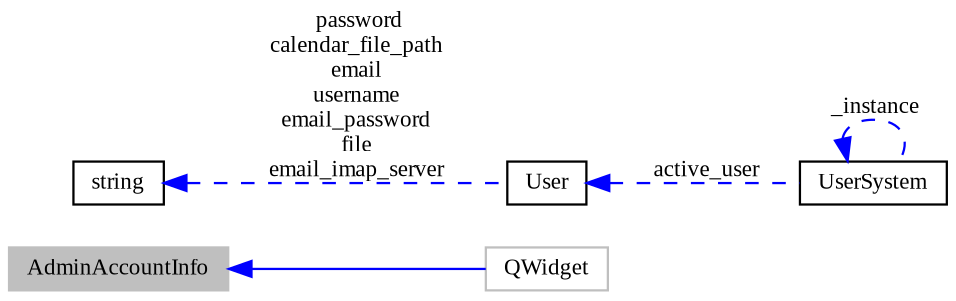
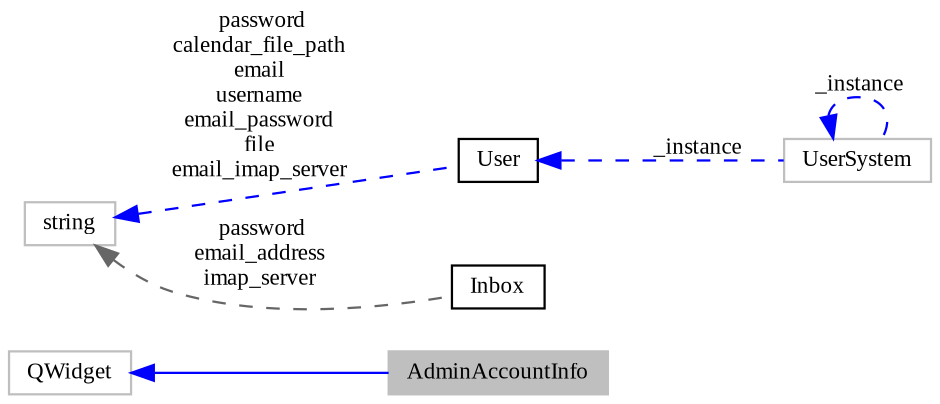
edge "UserSystem" -> "User": label " active_user" -> " _instance"
node "string": color black -> grey75
node "UserSystem": color black -> grey75
edge "QWidget" -> "AdminAccountInfo": reversed
node "Inbox": added
